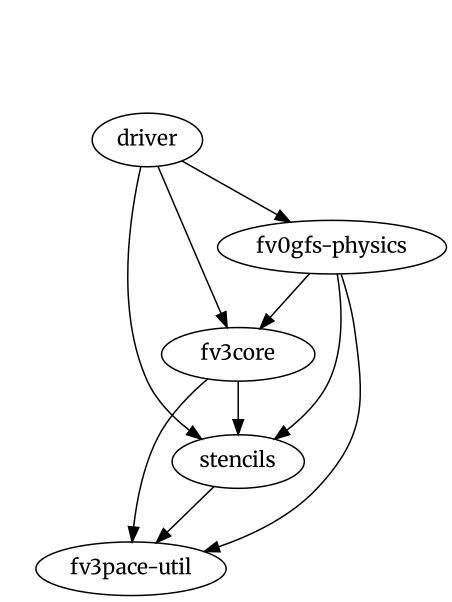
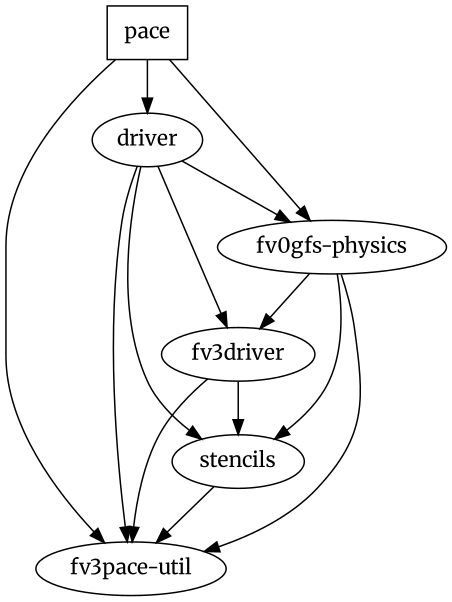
node "pace": added
edge "driver" -> "fv3pace-util": added
node "fv3core": label "fv3core" -> "fv3driver"
